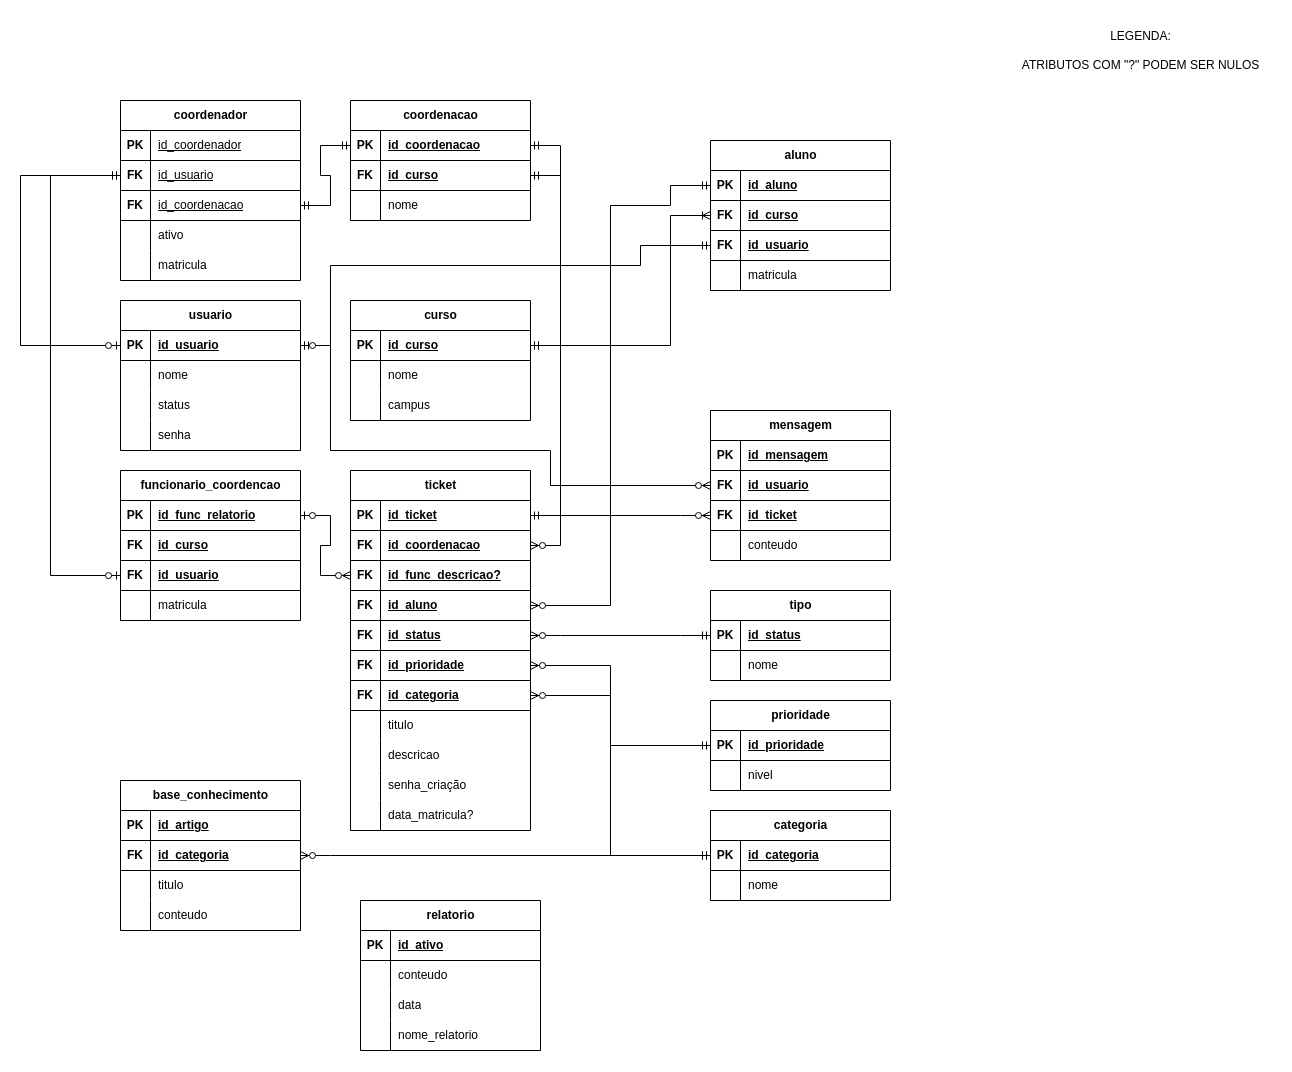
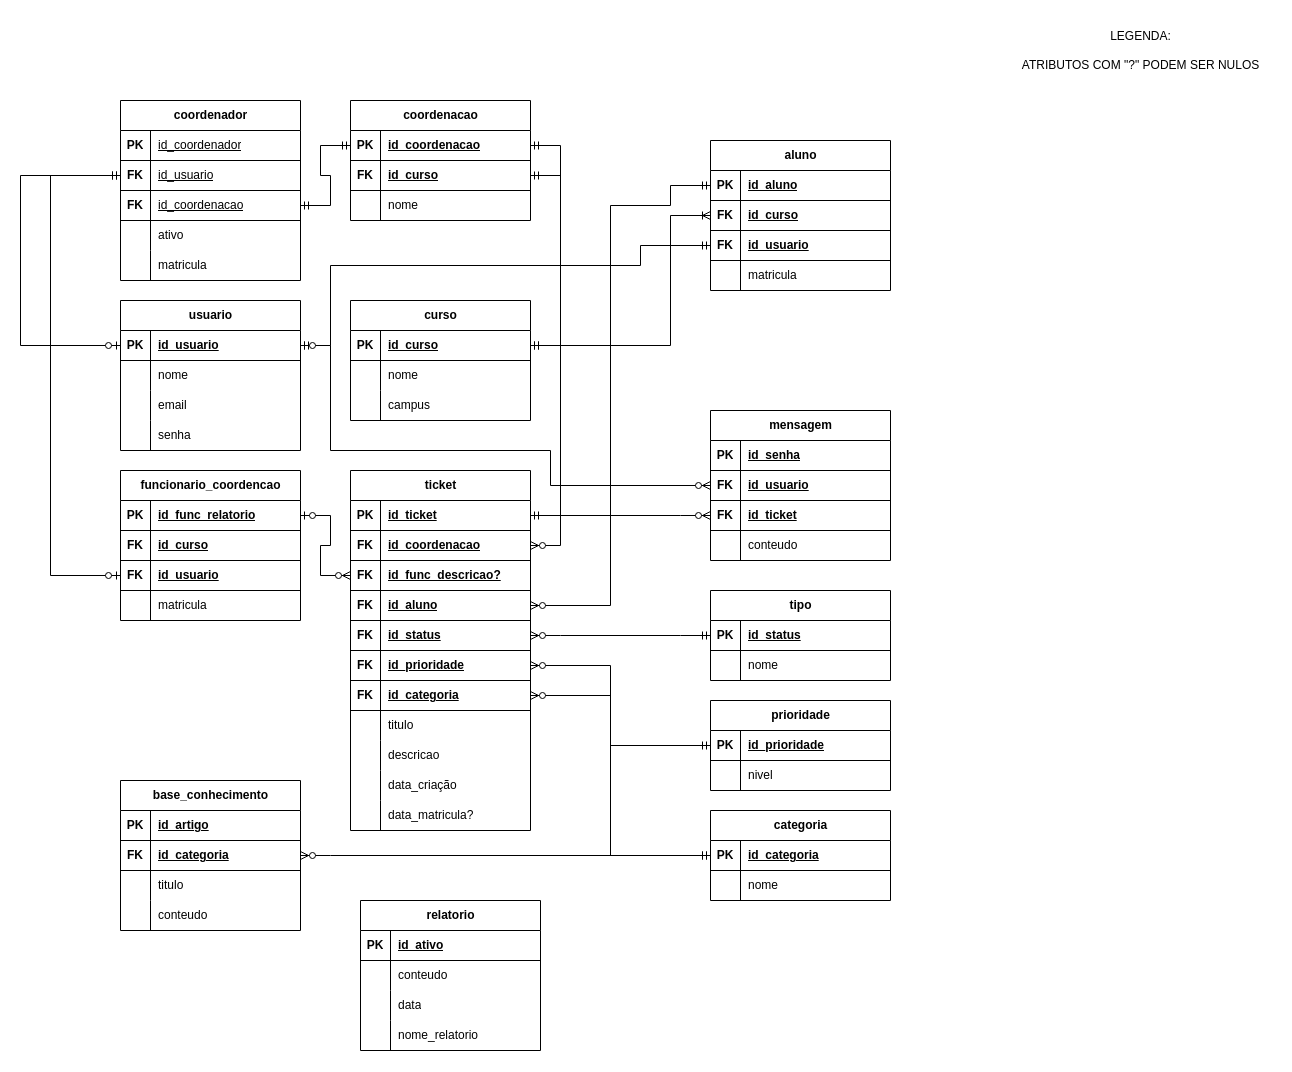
node "status": label "status" -> "email"
node "id_mensagem": label "id_mensagem" -> "id_senha"
node "senha_criação": label "senha_criação" -> "data_criação"
